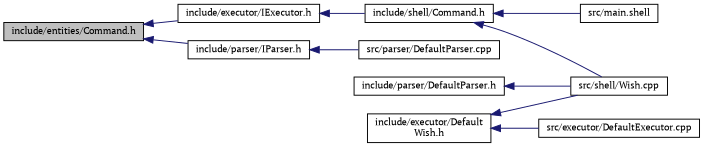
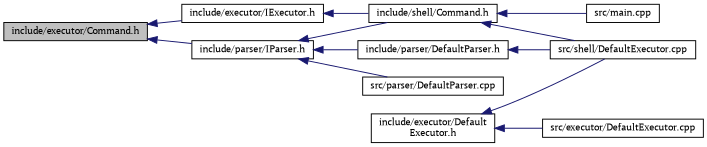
node "src/main.shell": label "src/main.shell" -> "src/main.cpp"
edge "include/shell/Command.h" -> "include/parser/IParser.h": added
node "include/entities/Command.h": label "include/entities/Command.h" -> "include/executor/Command.h"
edge "include/parser/DefaultParser.h" -> "include/parser/IParser.h": added
node "src/shell/Wish.cpp": label "src/shell/Wish.cpp" -> "src/shell/DefaultExecutor.cpp"
node "include/executor/Default Wish.h": label "include/executor/Default Wish.h" -> "include/executor/Default Executor.h"
